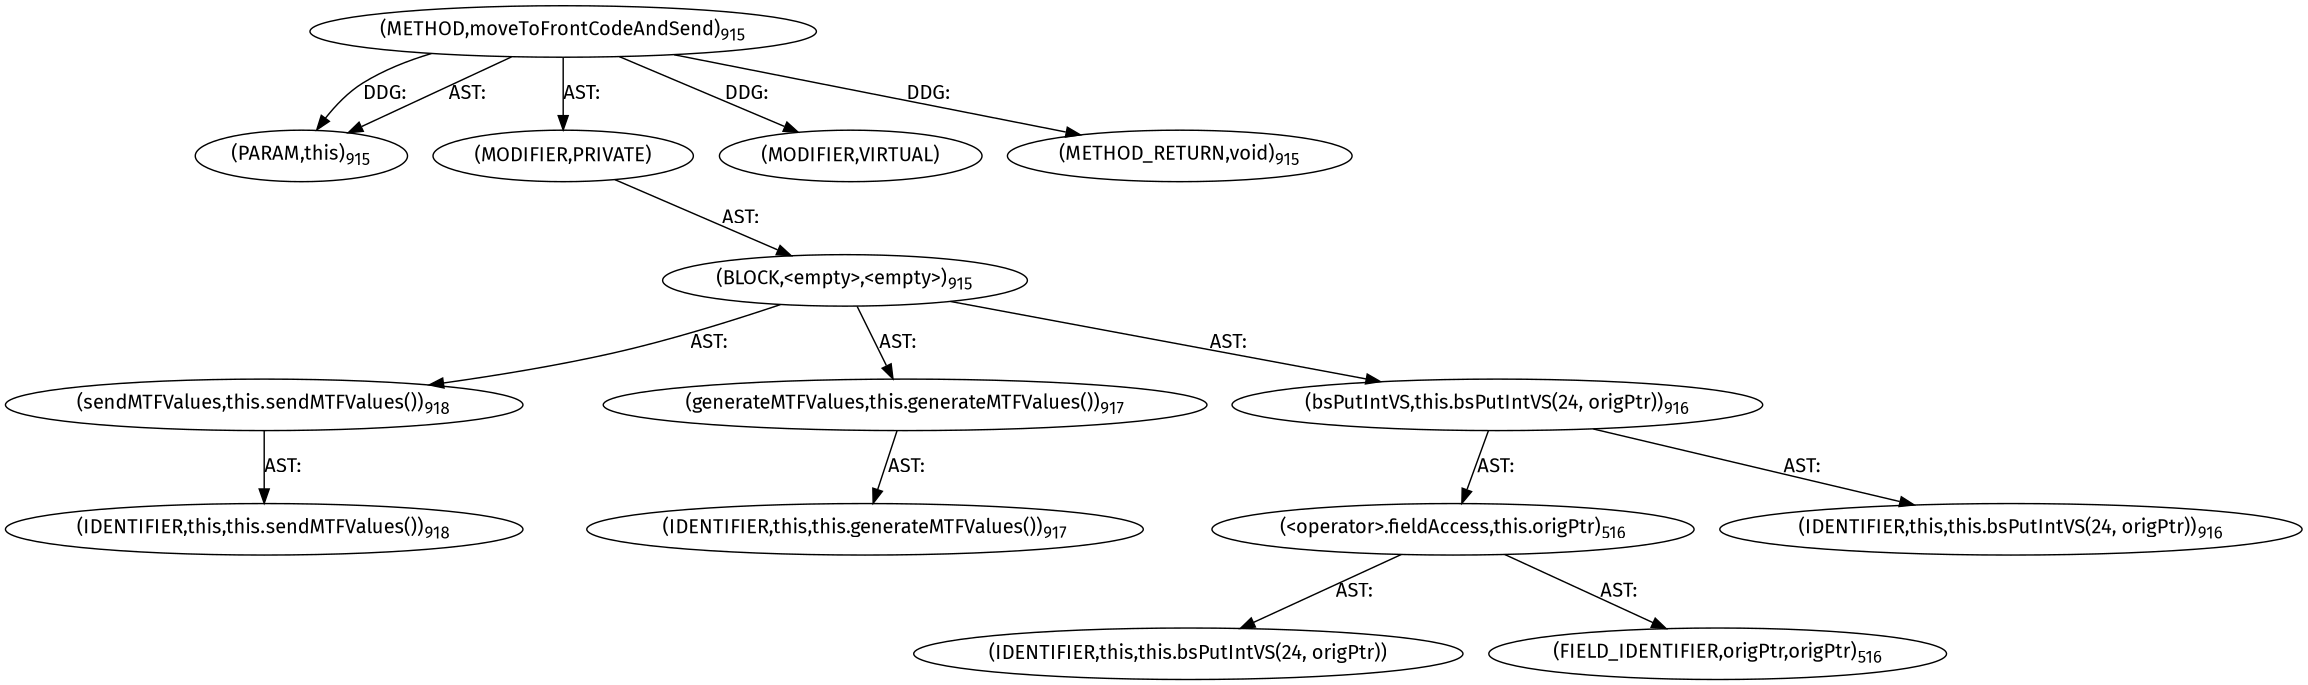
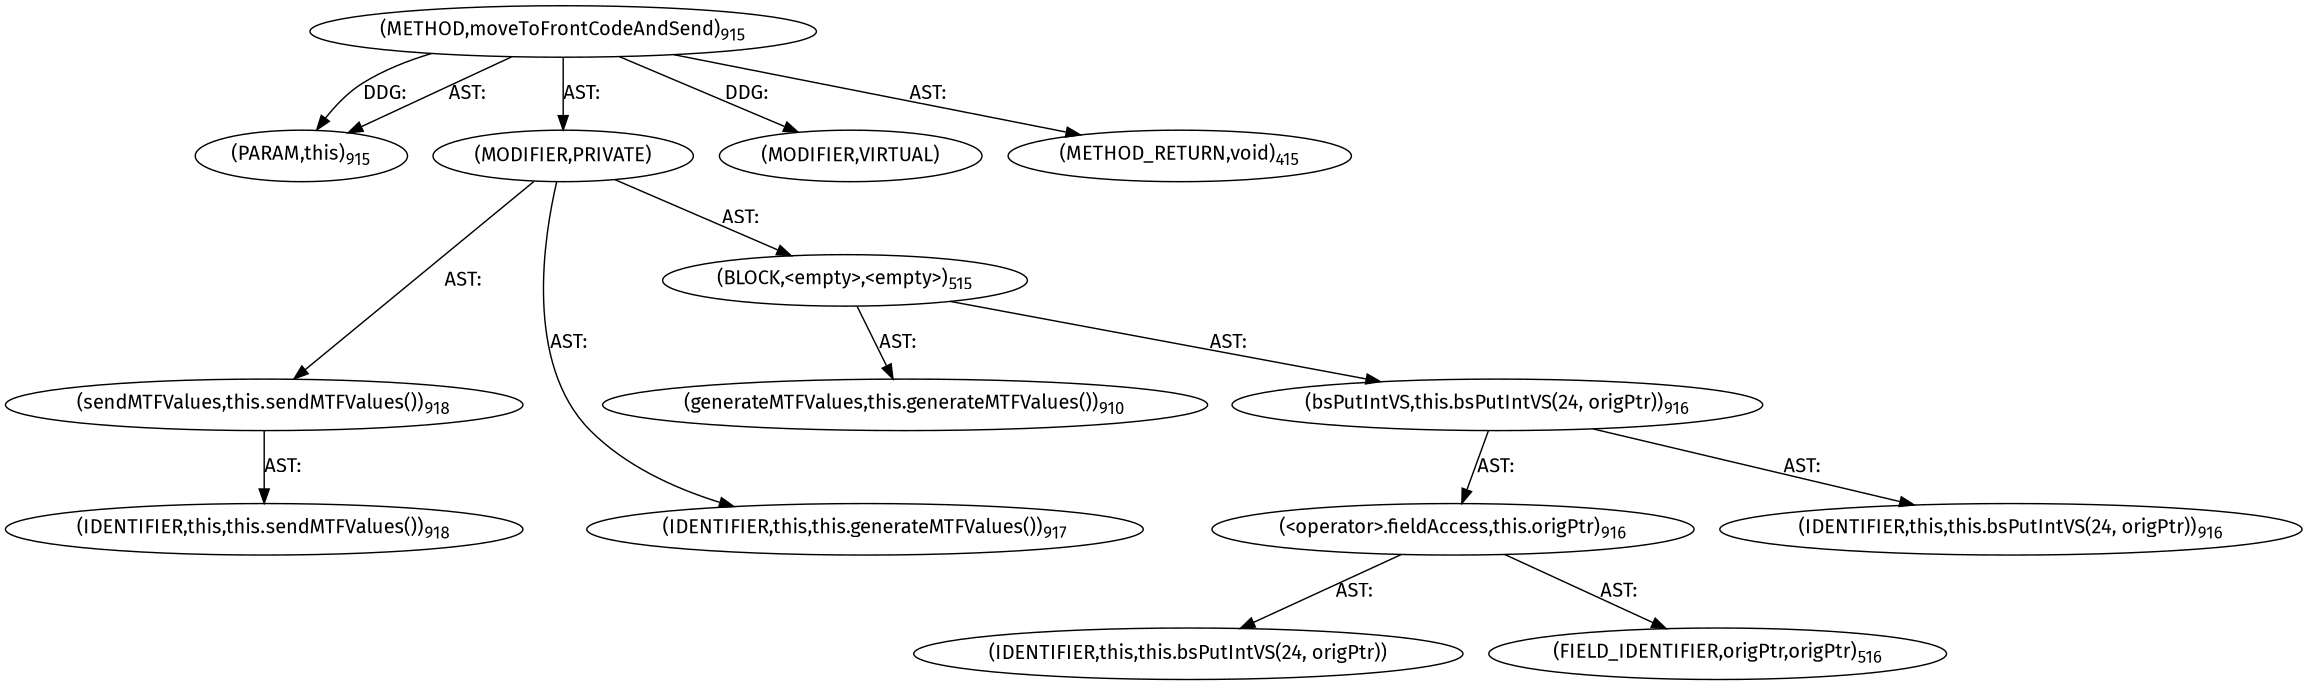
edge "(METHOD,moveToFrontCodeAndSend)" -> "(METHOD_RETURN,void)": label "DDG: " -> "AST: "
node "(METHOD_RETURN,void)": text "915" -> "415"
node "(BLOCK,<empty>,<empty>)": text "915" -> "515"
edge "(BLOCK,<empty>,<empty>)" -> "(sendMTFValues,this.sendMTFValues())": now "(MODIFIER,PRIVATE)" -> "(sendMTFValues,this.sendMTFValues())"
node "(generateMTFValues,this.generateMTFValues())": text "917" -> "910"
edge "(generateMTFValues,this.generateMTFValues())" -> "(IDENTIFIER,this,this.generateMTFValues())": now "(MODIFIER,PRIVATE)" -> "(IDENTIFIER,this,this.generateMTFValues())"
node "(<operator>.fieldAccess,this.origPtr)": text "516" -> "916"
